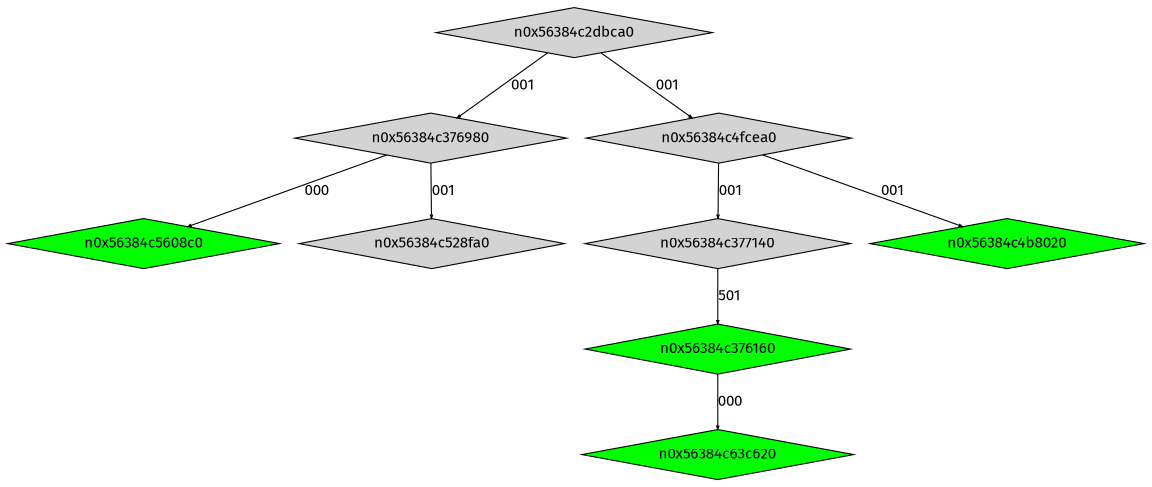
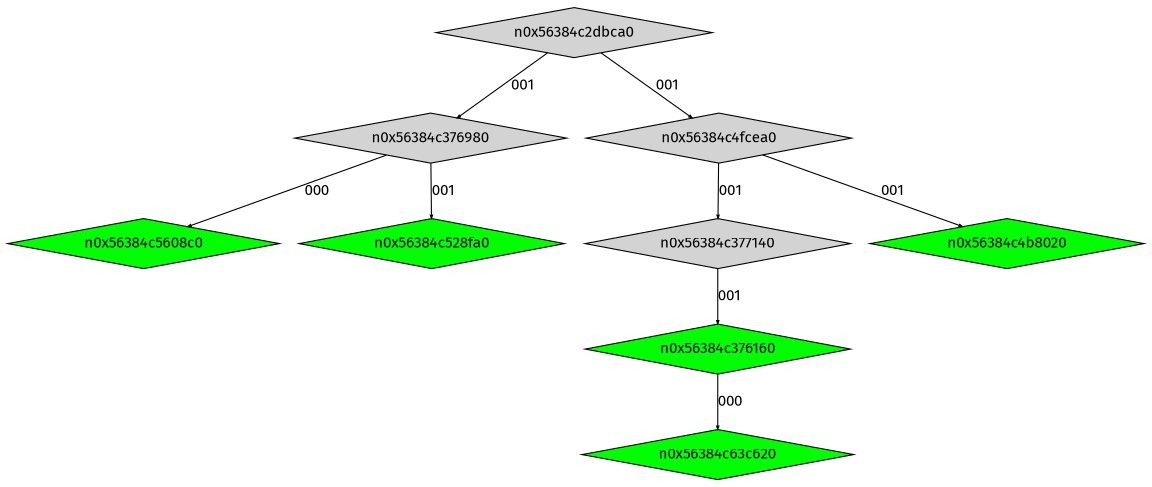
node "n0x56384c528fa0": fillcolor lightgrey -> green
edge "n0x56384c377140" -> "n0x56384c376160": label "501" -> "001"
